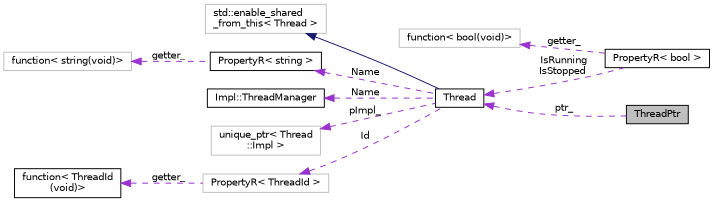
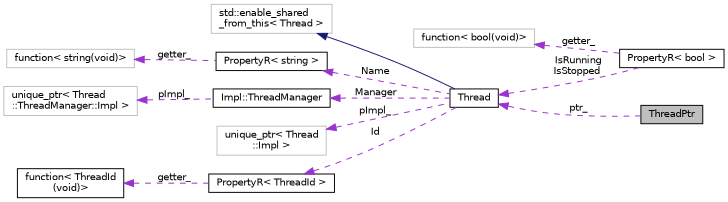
edge "Thread" -> "Impl::ThreadManager": label " Name" -> " Manager"
node "unique_ptr< Thread ::ThreadManager::Impl >": added
node "PropertyR< ThreadId >": color grey75 -> black
